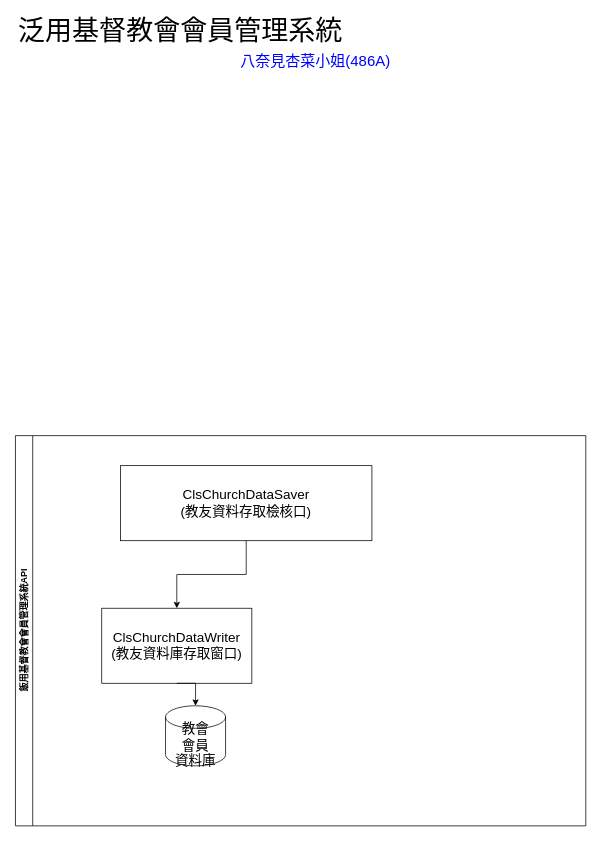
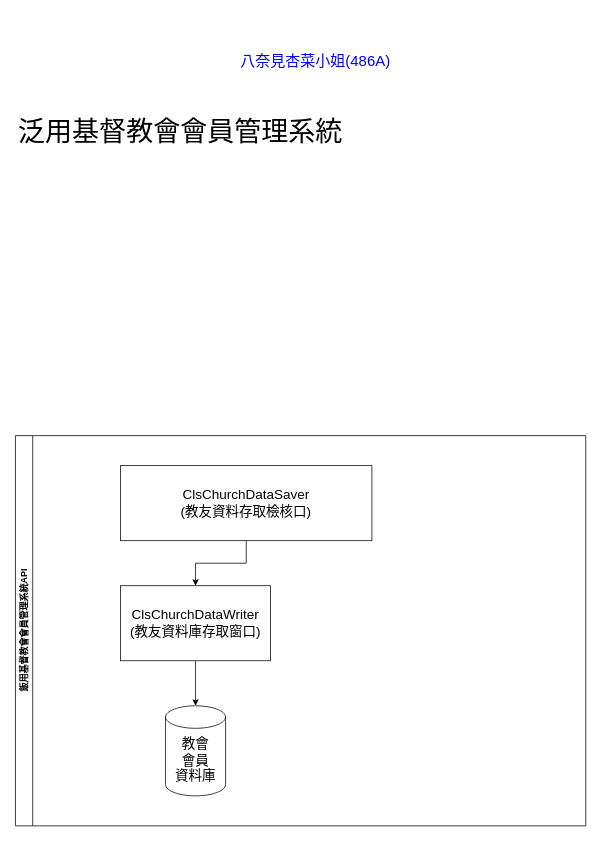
node "泛用基督教會會員管理系統": moved (180, 30) -> (180, 132)
node "ClsChurchDataWriter (教友資料庫存取窗口)": moved (177, 645) -> (195, 623)
node "教會 會員 資料庫": size 60x60 -> 60x90
